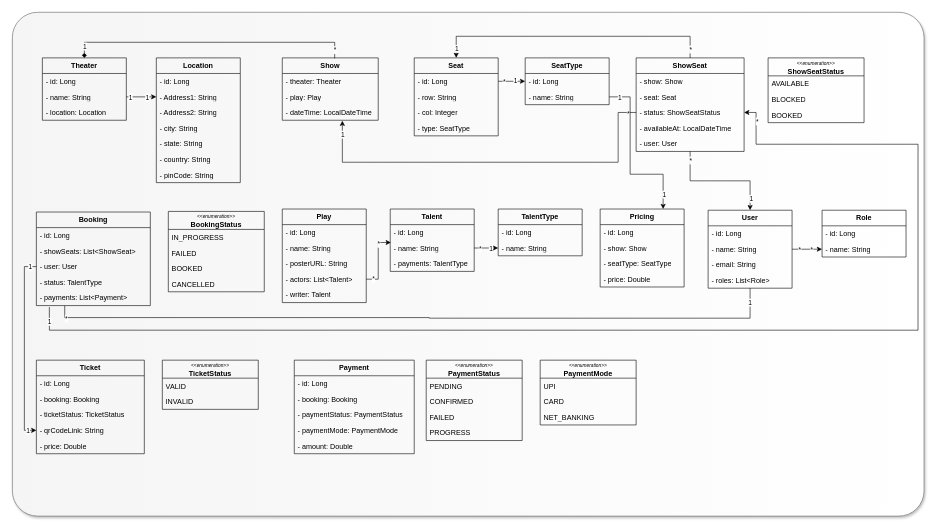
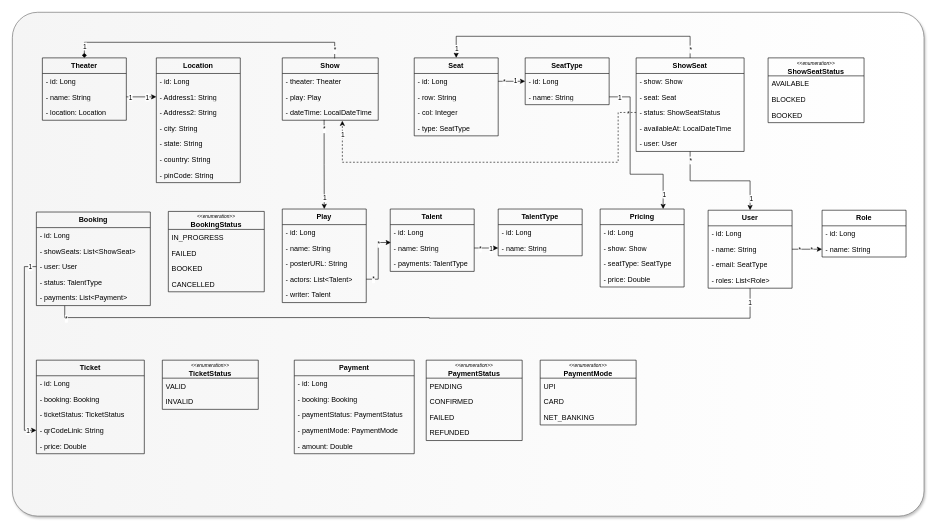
edge "- payments: List<Payment>" -> "- status: ShowSeatStatus": removed, labels "1", "*"
edge "- status: ShowSeatStatus" -> "- dateTime: LocalDateTime": style solid -> dashed
edge "- dateTime: LocalDateTime" -> "Play": added, labels "*", "1"
node "- email: String": label "- email: String" -> "- email: SeatType"
node "PROGRESS": label "PROGRESS" -> "REFUNDED"
